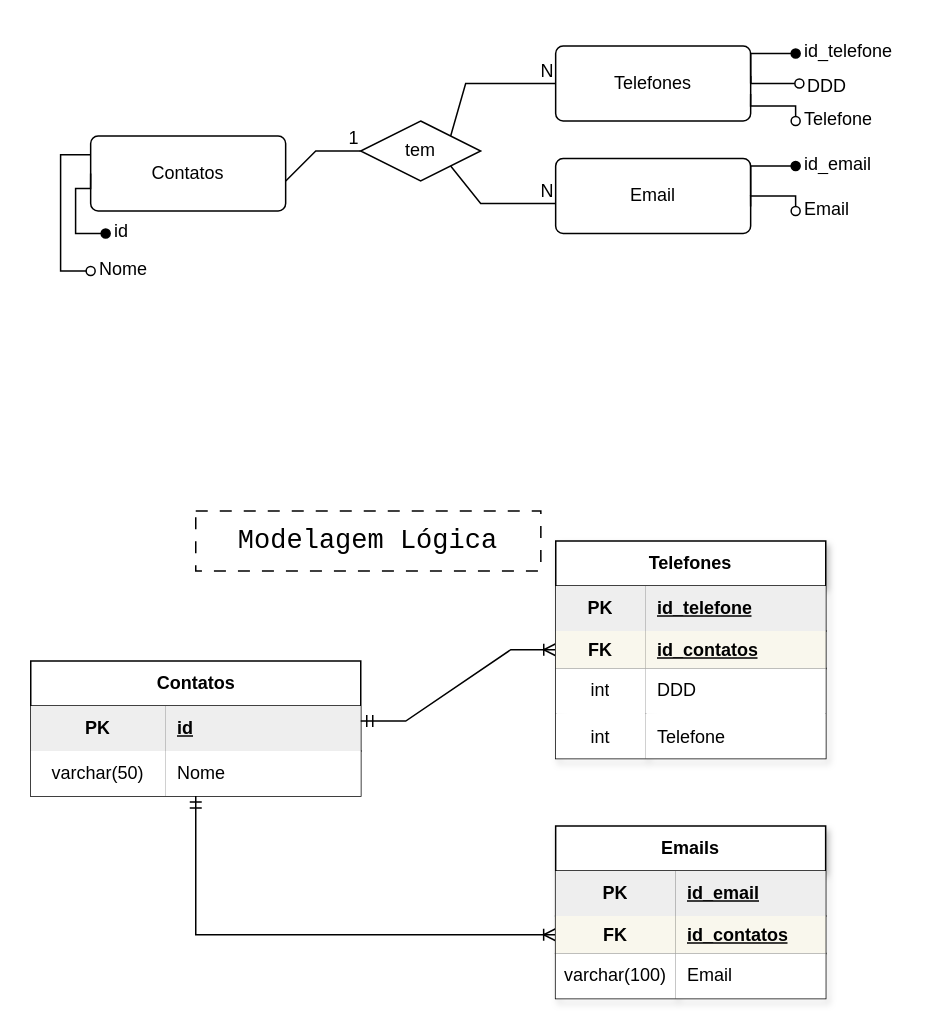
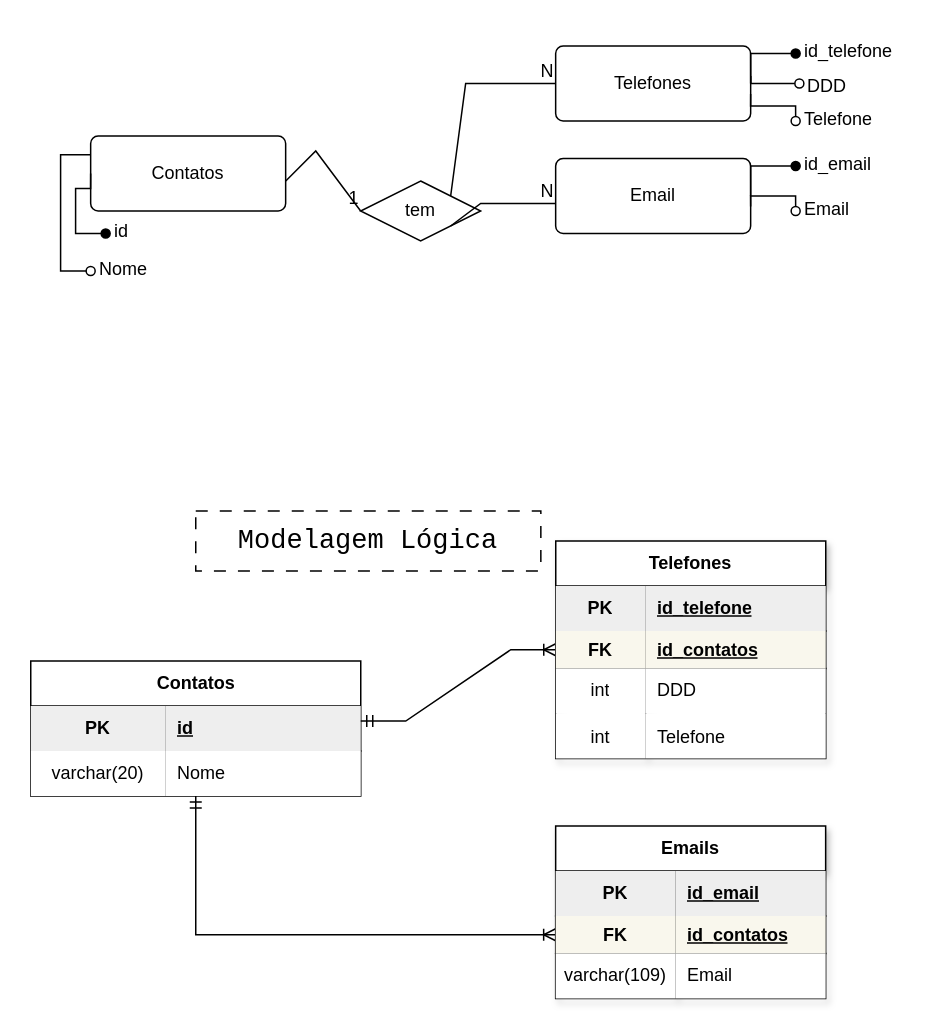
node "tem": moved (421, 151) -> (421, 211)
node "varchar(50)": label "varchar(50)" -> "varchar(20)"
node "varchar(100)": label "varchar(100)" -> "varchar(109)"
